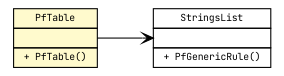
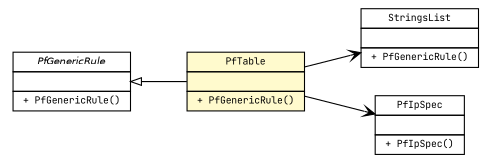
node "PfTable": text "+ PfTable()" -> "+ PfGenericRule()"
node "PfGenericRule": added
node "PfIpSpec": added
